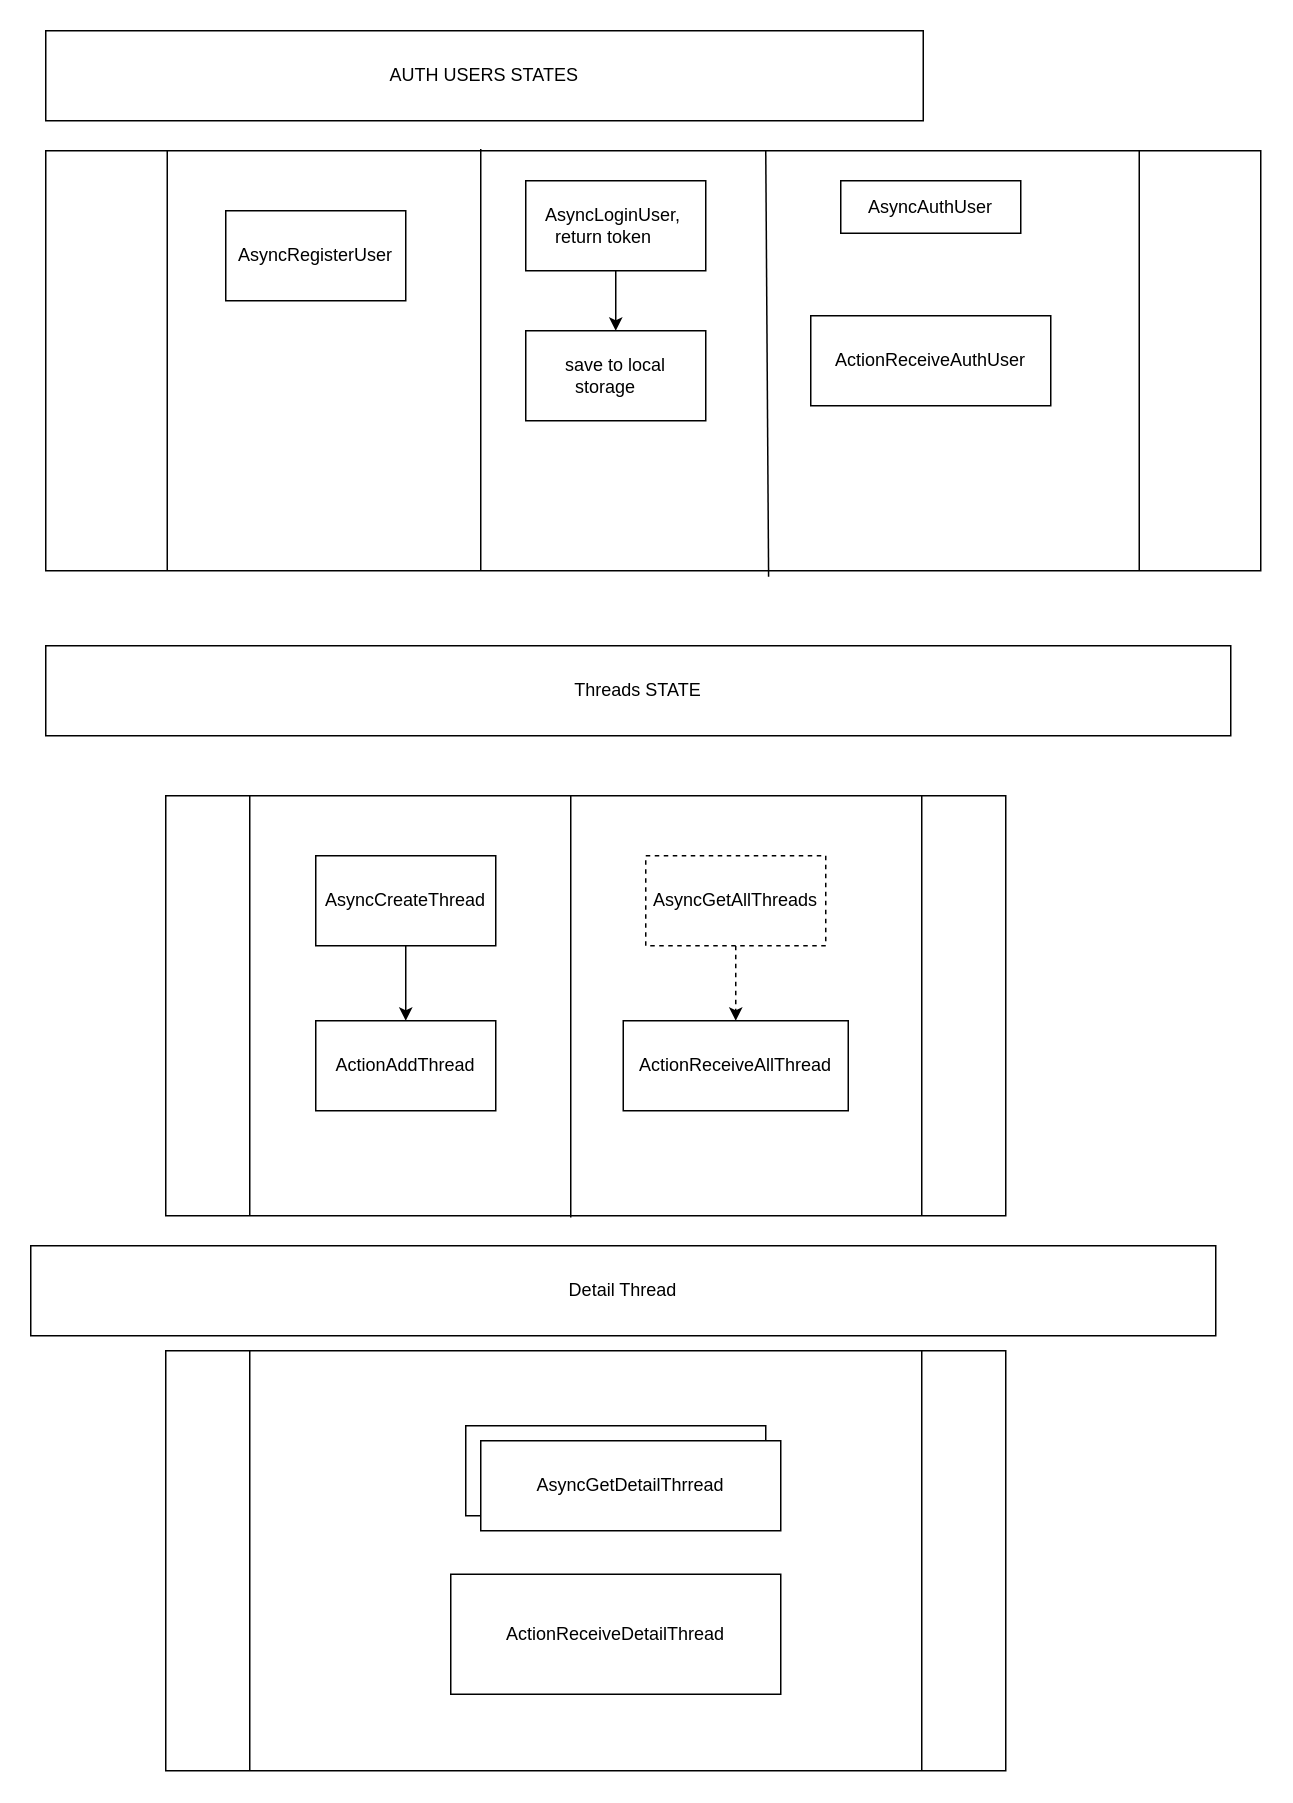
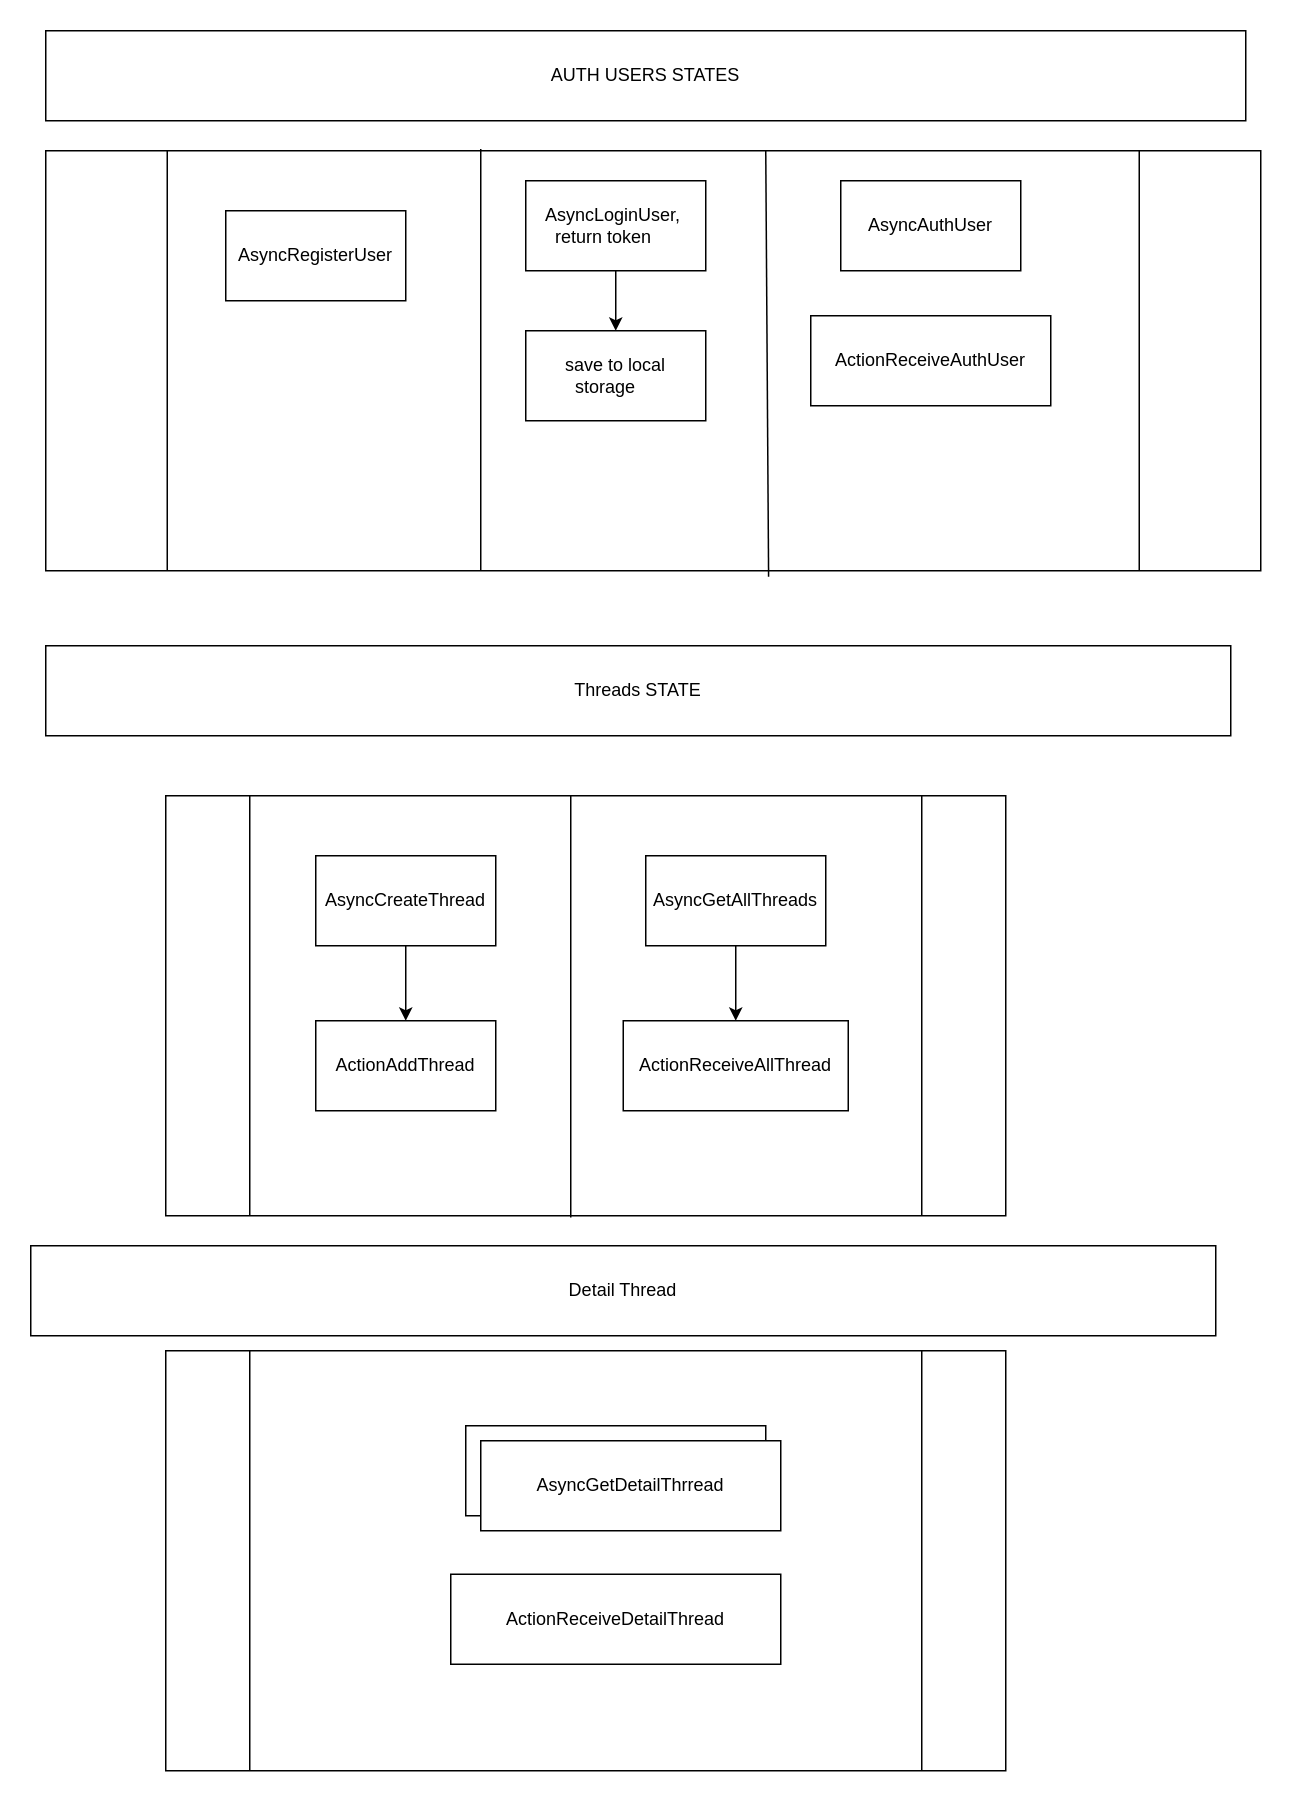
node "AUTH USERS STATES": size 878x90 -> 1200x90
node "AsyncAuthUser": size 180x53 -> 180x90
node "AsyncGetAllThreads": style dashed -> solid
edge "AsyncGetAllThreads" -> "ActionReceiveAllThread": style dashed -> solid
node "ActionReceiveDetailThread": size 330x120 -> 330x90
